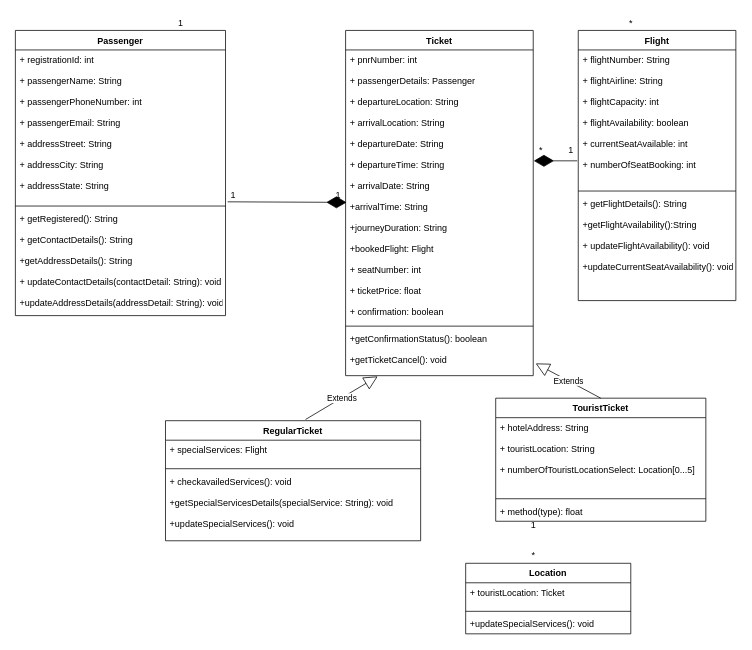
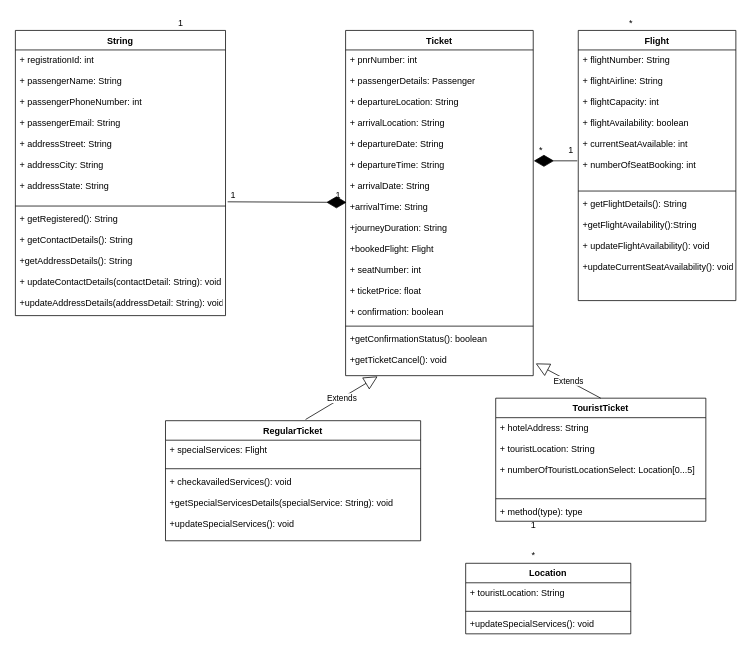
node "Passenger": label "Passenger" -> "String"
node "+ method(type): float": label "+ method(type): float" -> "+ method(type): type"
node "+ touristLocation: Ticket": label "+ touristLocation: Ticket" -> "+ touristLocation: String"
